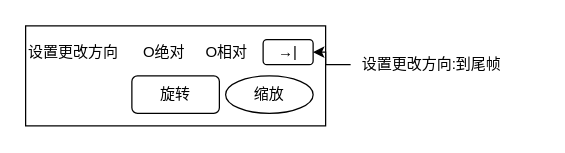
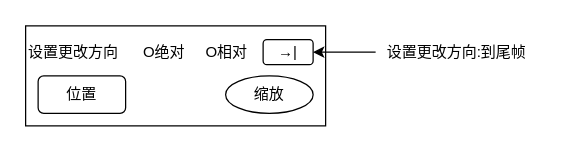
node "设置更改方向:到尾帧": moved (432, 64) -> (457, 52)
node "位置": added
node "旋转": removed
